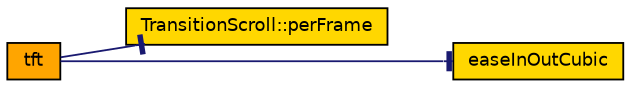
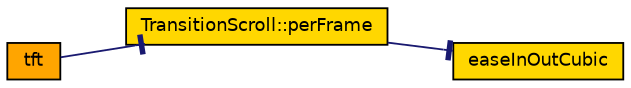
edge "tft" -> "easeInOutCubic": now "TransitionScroll::perFrame" -> "easeInOutCubic"
